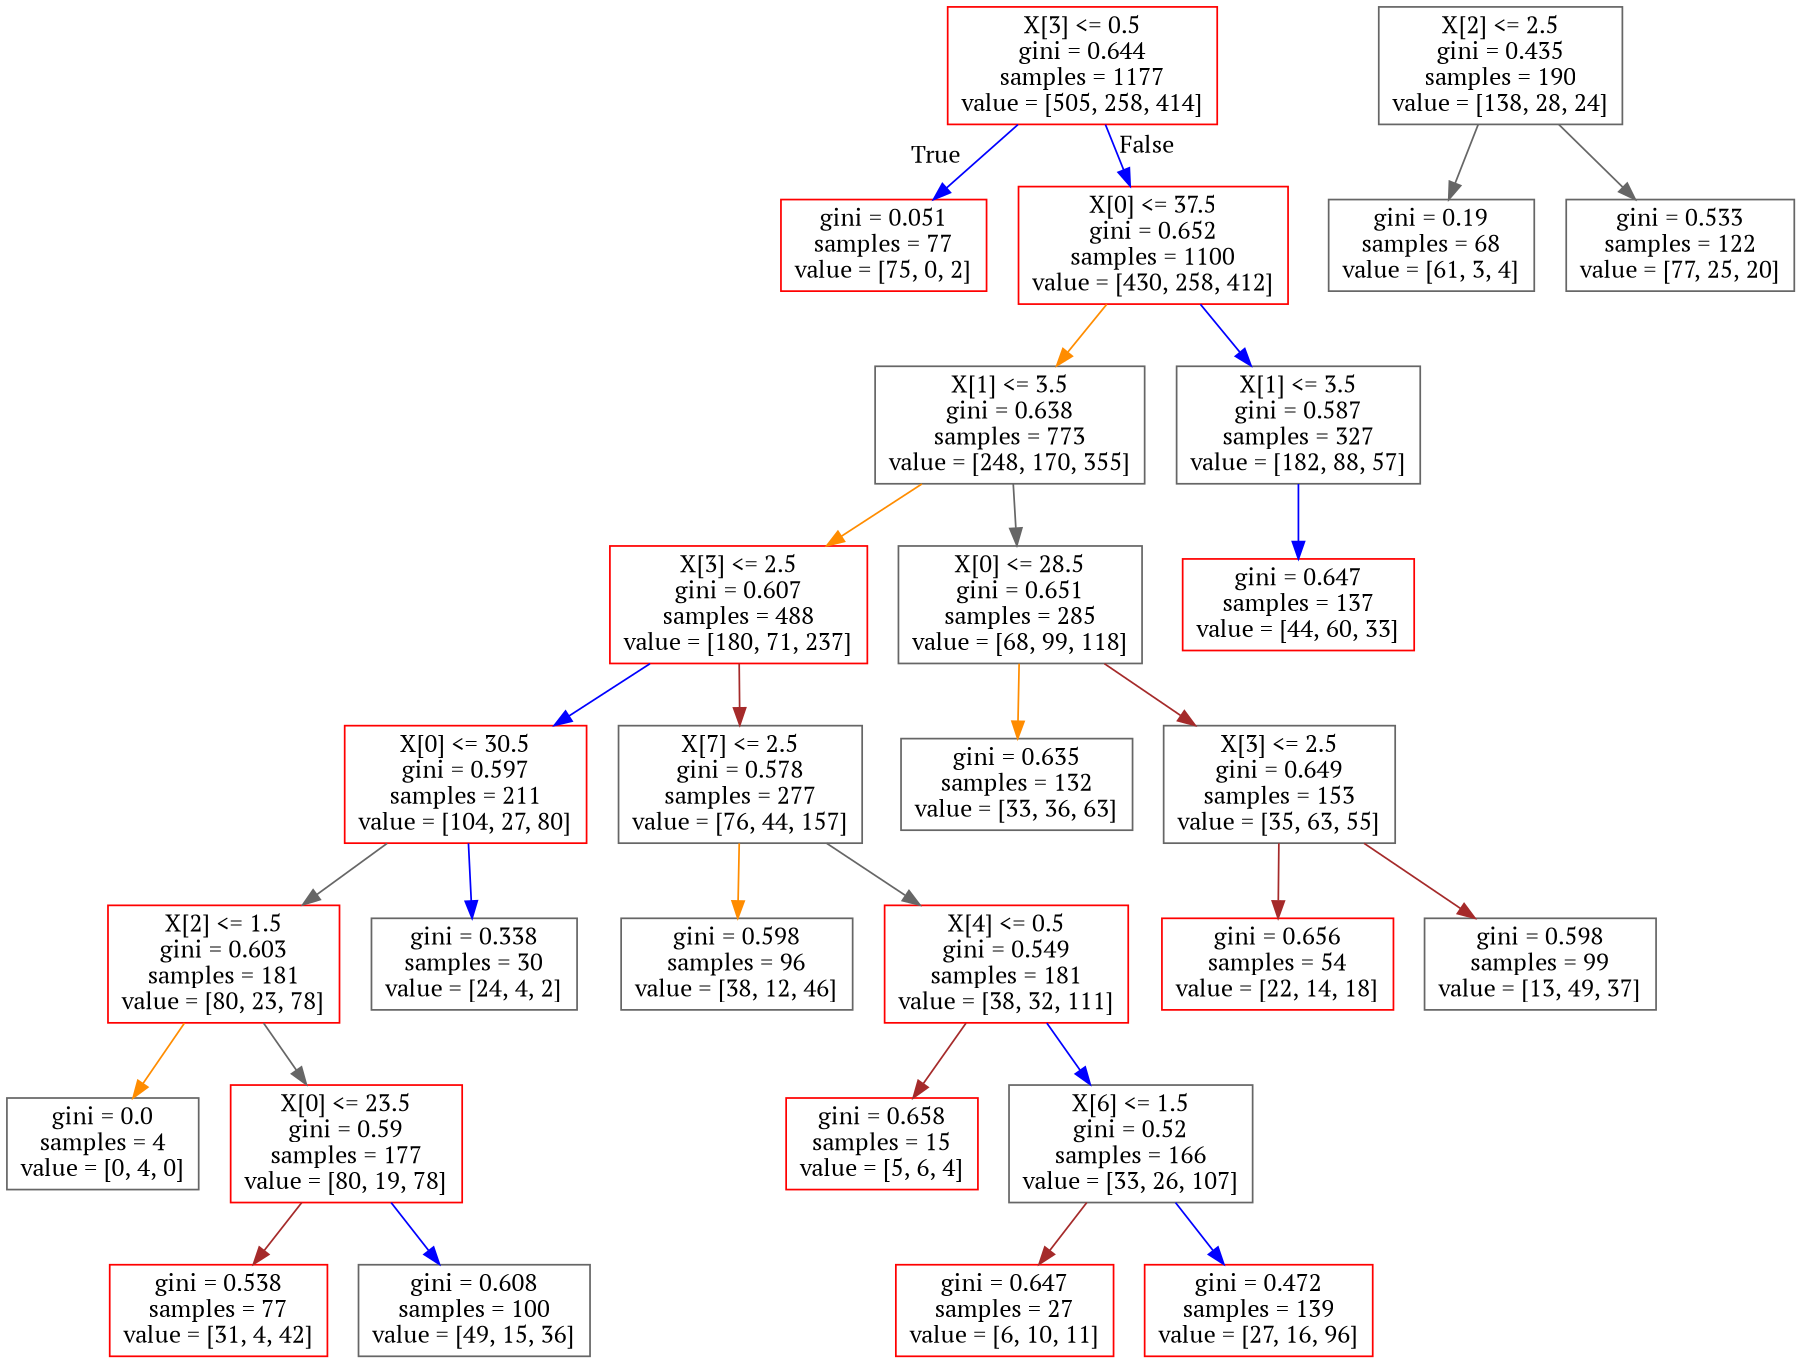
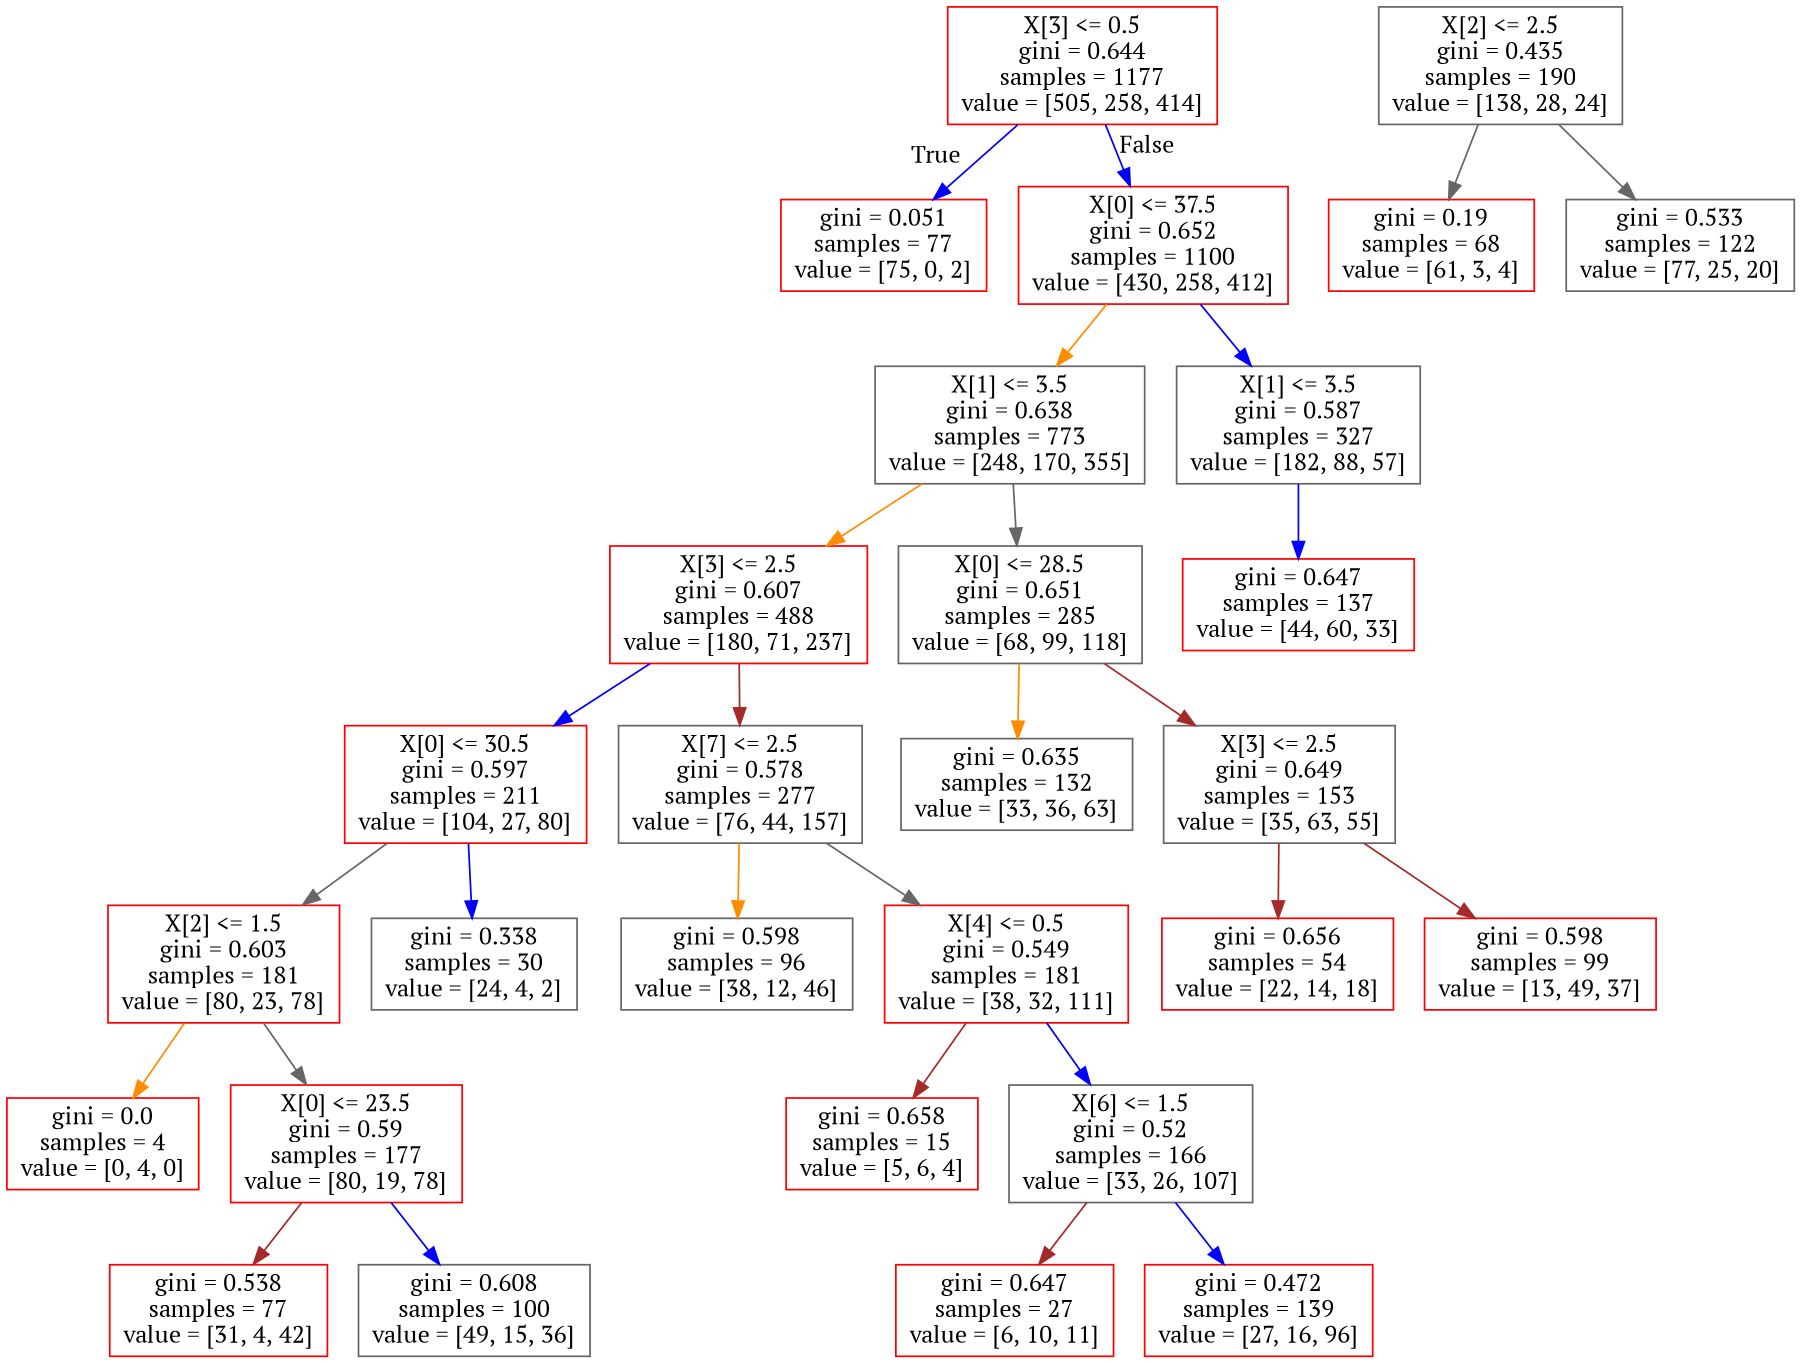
node "gini = 0.19 samples = 68 value = [61, 3, 4]": color gray40 -> red
node "gini = 0.598 samples = 99 value = [13, 49, 37]": color gray40 -> red
node "gini = 0.0 samples = 4 value = [0, 4, 0]": color gray40 -> red
